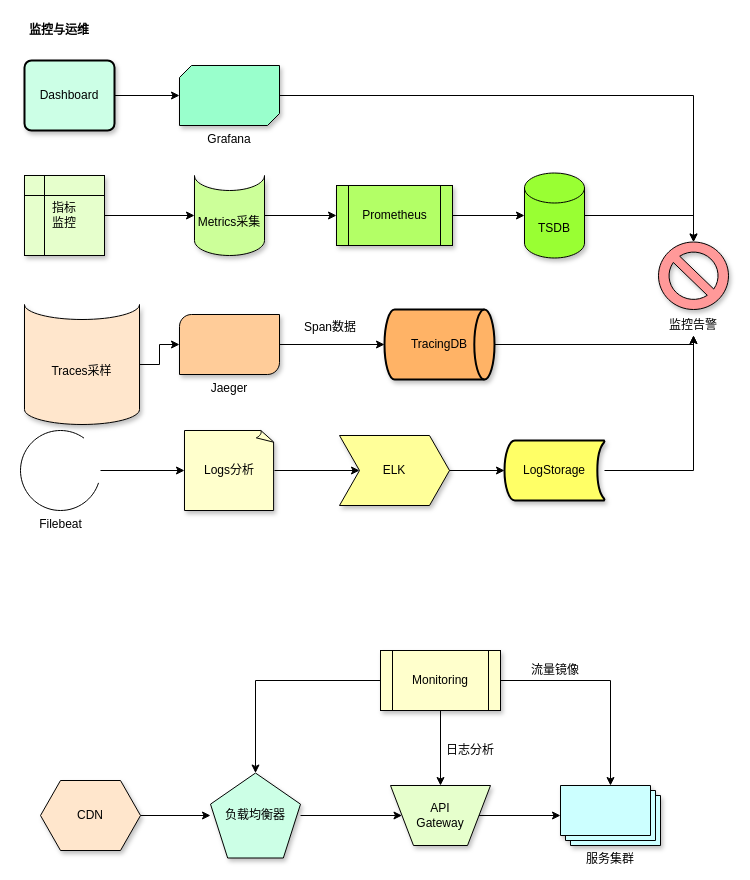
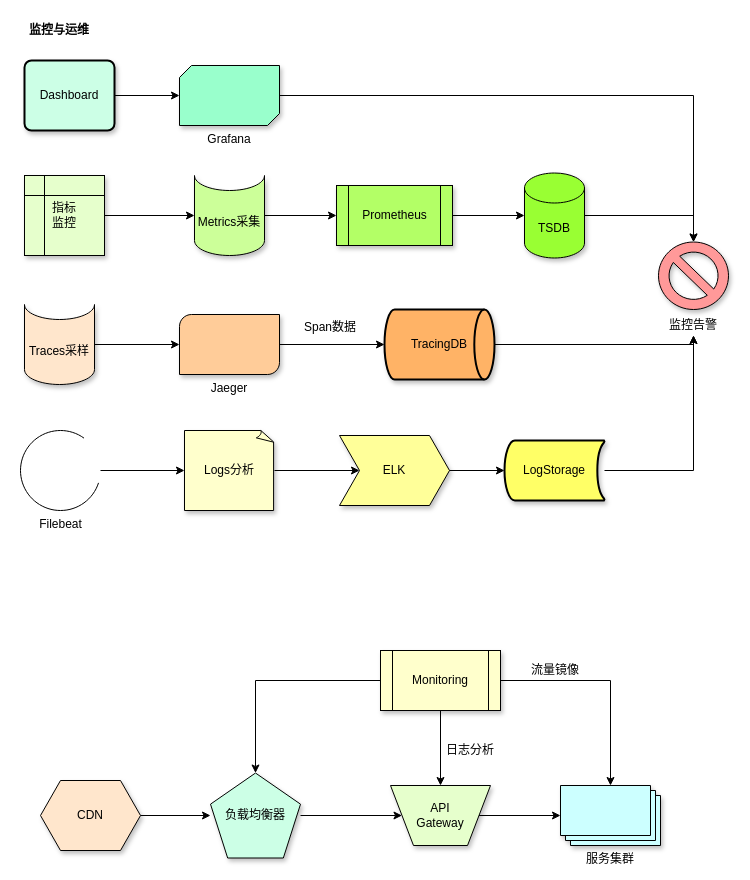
node "Traces采样": size 115x120 -> 70x80
